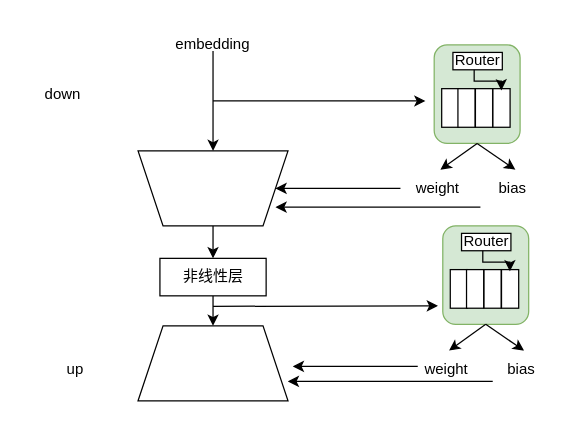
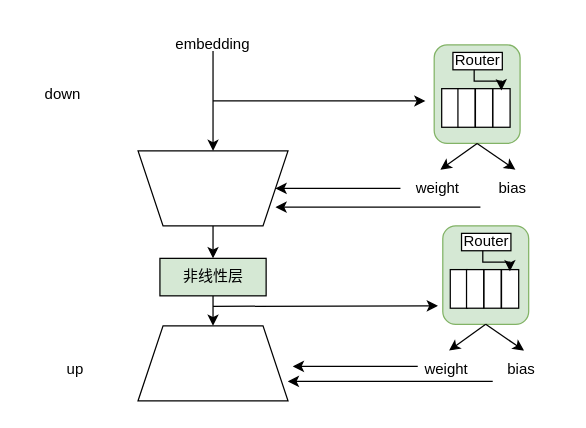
node "非线性层": fillcolor #ffffff -> #d5e8d4
